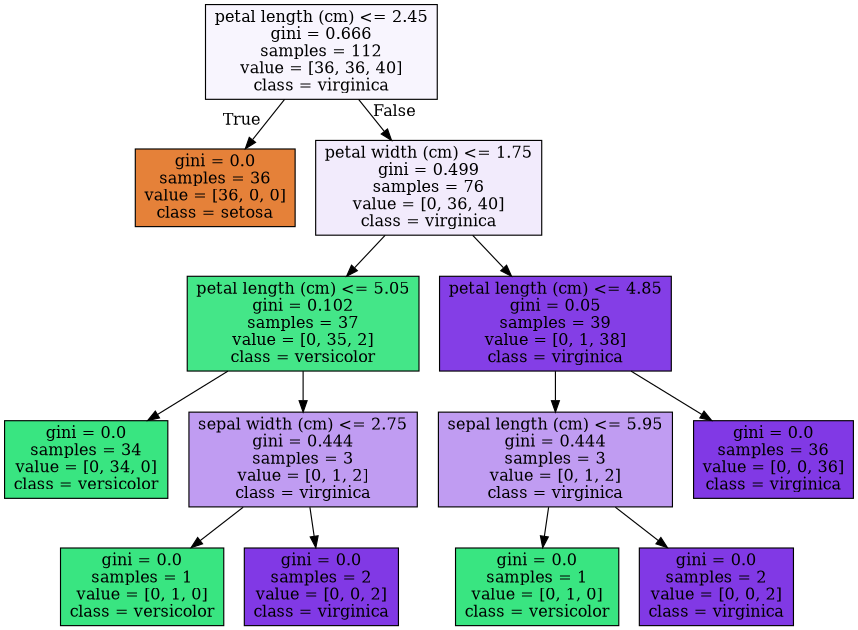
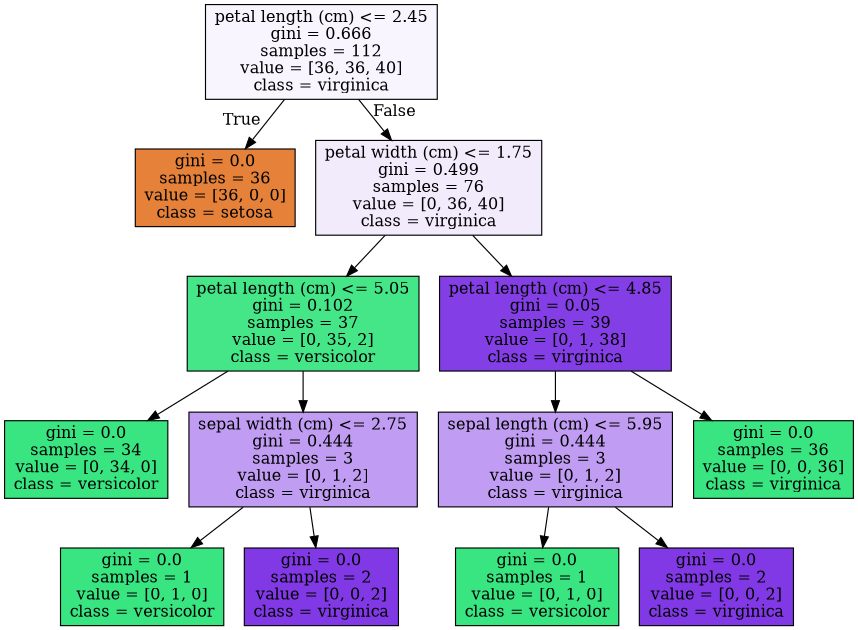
node "gini = 0.0 samples = 36 value = [0, 0, 36] class = virginica": fillcolor #8139e5 -> #39e581
